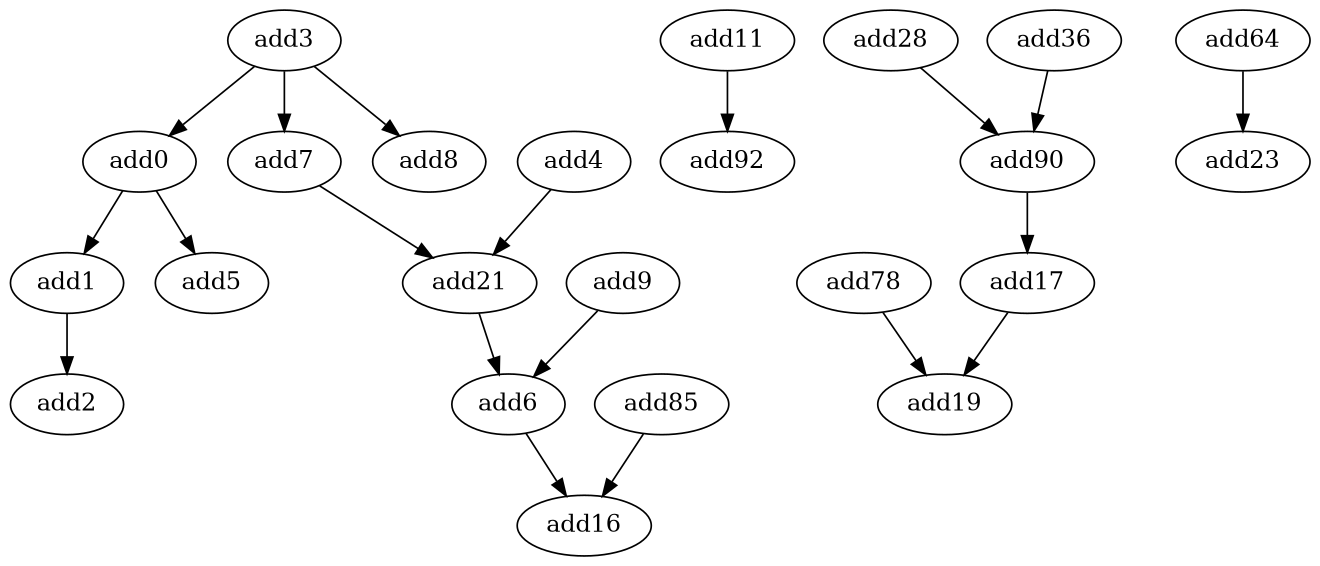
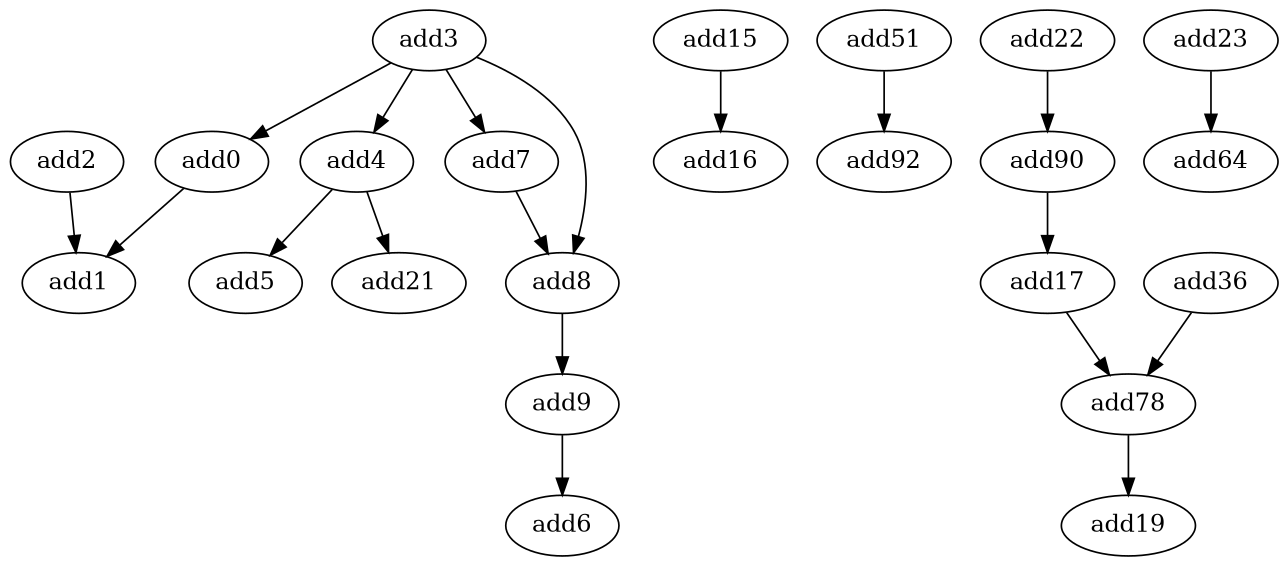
node "add11": label "add11" -> "add51"
node "add28": label "add28" -> "add22"
edge "add3" -> "add4": added
edge "add36" -> "add90": now "add36" -> "add78"
edge "add64" -> "add23": reversed
edge "add0" -> "add5": now "add4" -> "add5"
edge "add7" -> "add21": now "add7" -> "add8"
edge "add1" -> "add2": reversed
edge "add8" -> "add9": added
edge "add21" -> "add6": removed
edge "add17" -> "add19": now "add17" -> "add78"
node "add85": label "add85" -> "add15"
edge "add6" -> "add16": removed
